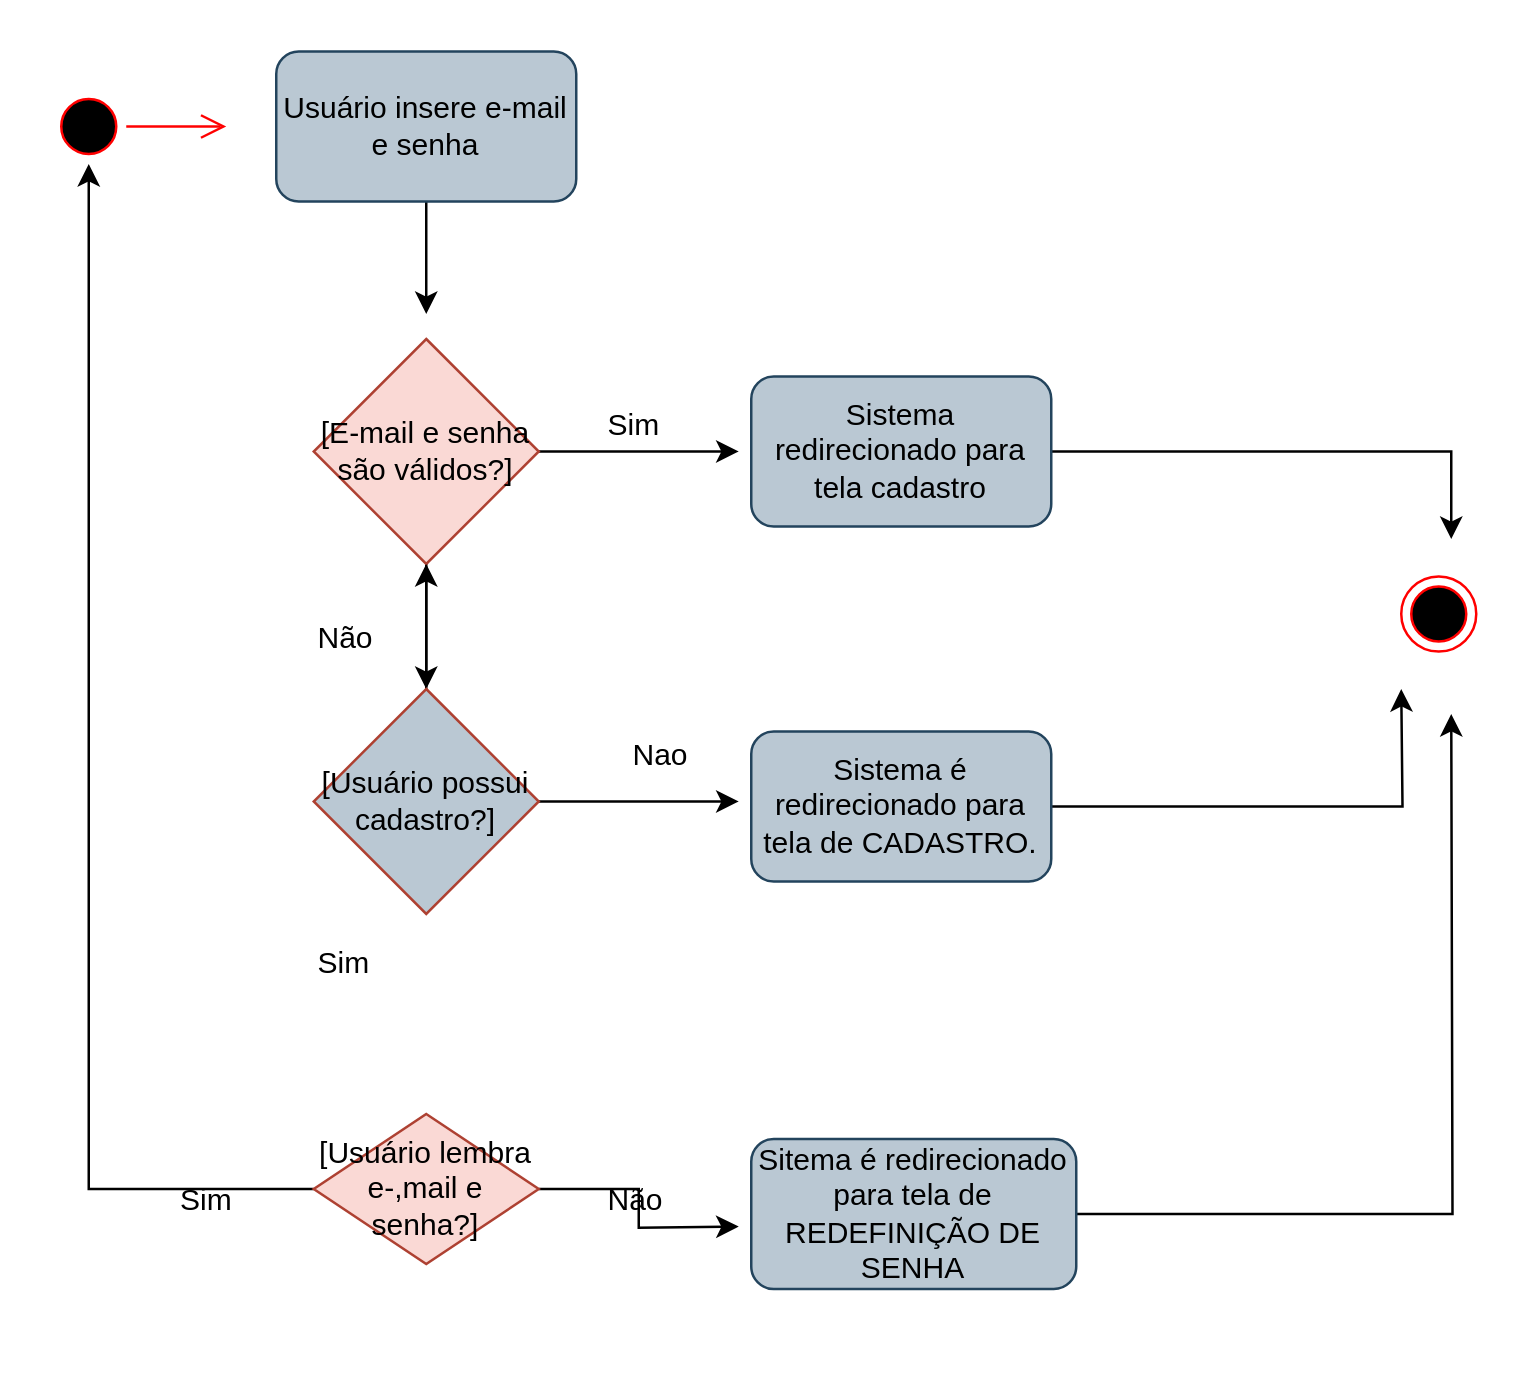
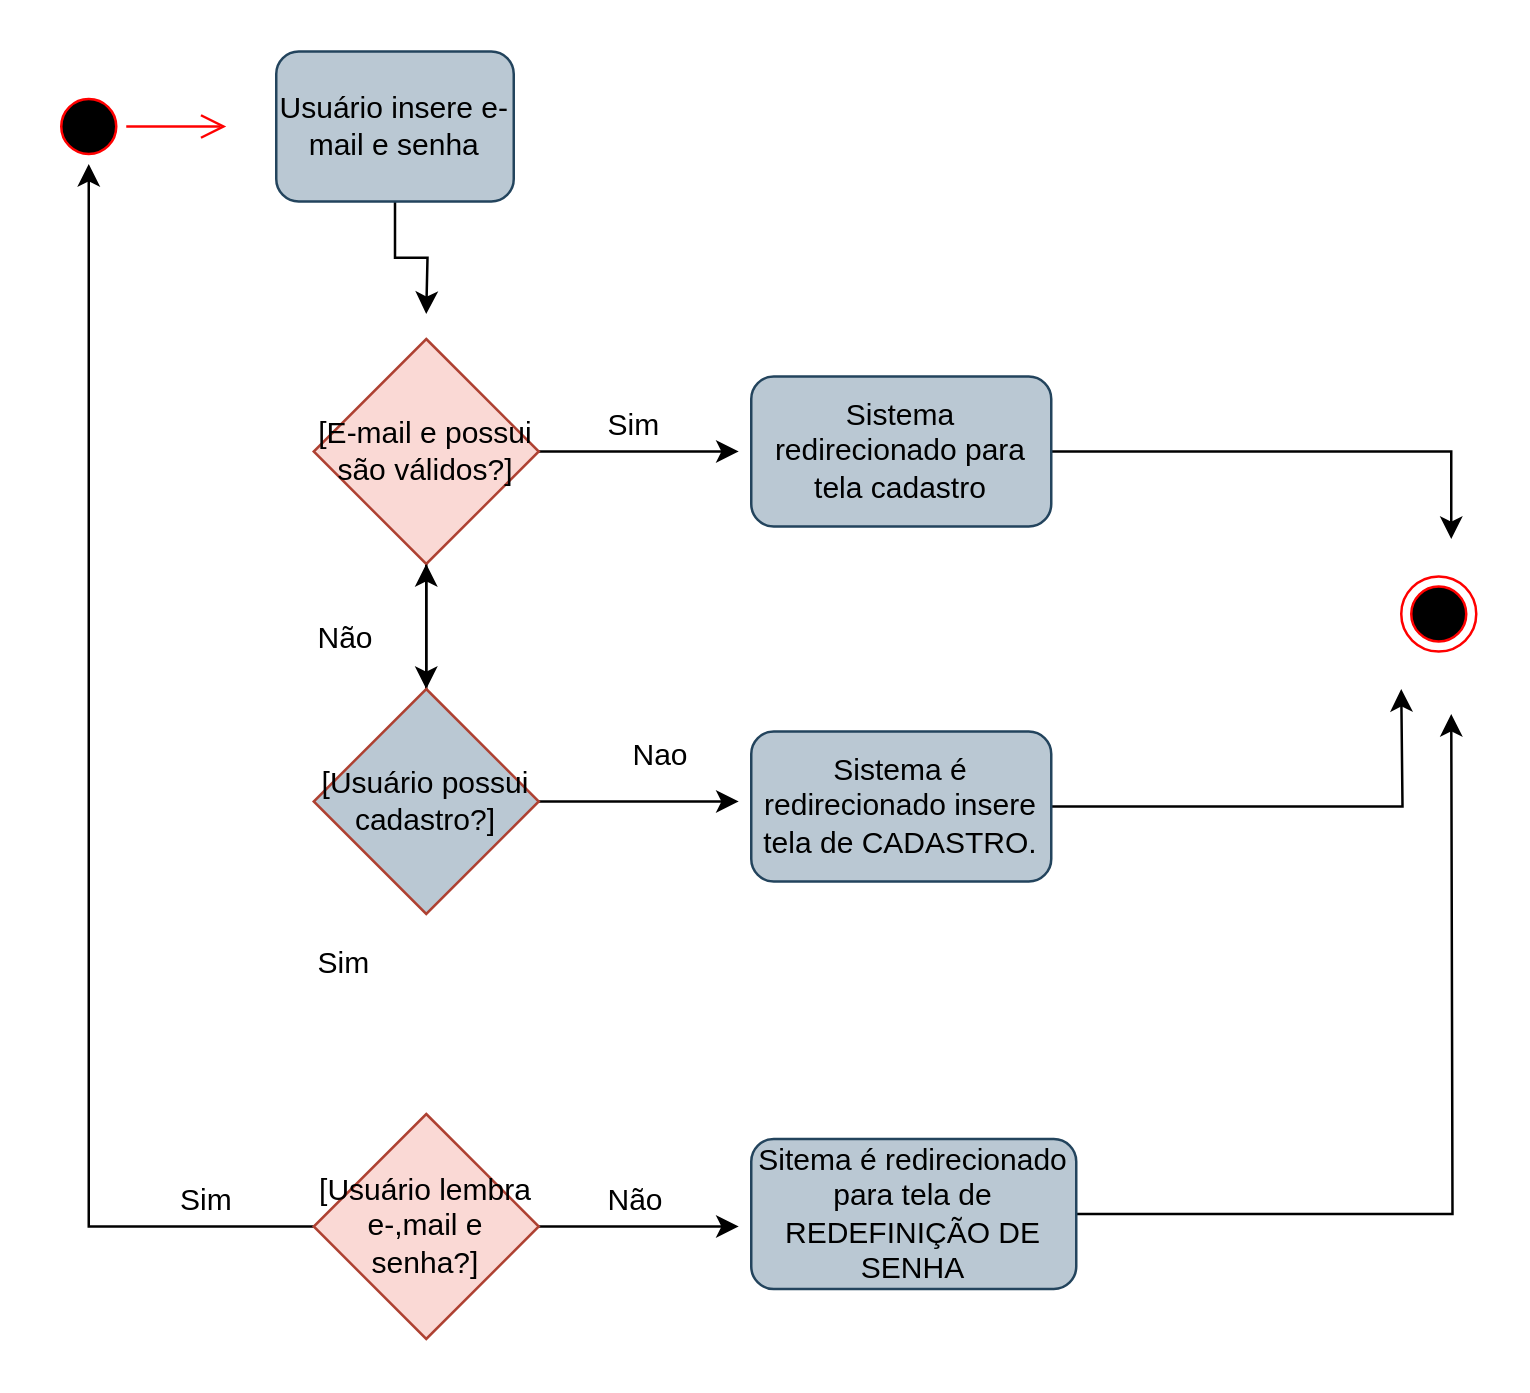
node "Usuário insere e-mail e senha": size 300x150 -> 238x150
node "[E-mail e senha são válidos?]": label "[E-mail e senha são válidos?]" -> "[E-mail e possui são válidos?]"
node "Sistema é redirecionado para tela de CADASTRO.": label "Sistema é redirecionado para tela de CADASTRO." -> "Sistema é redirecionado insere tela de CADASTRO."
node "[Usuário lembra e-,mail e senha?]": size 225x150 -> 225x225
